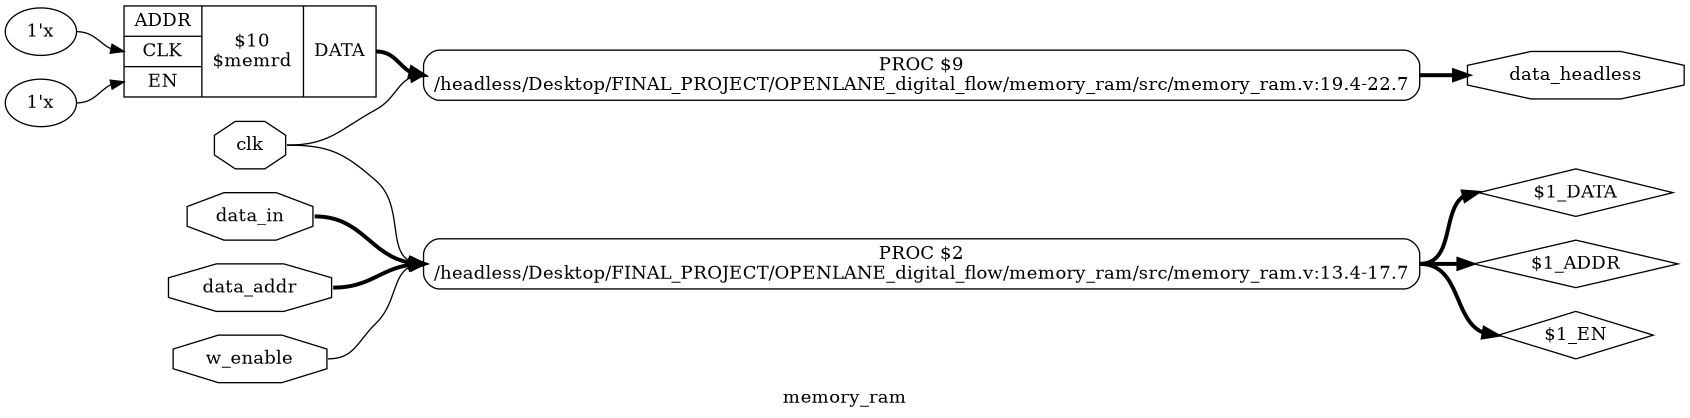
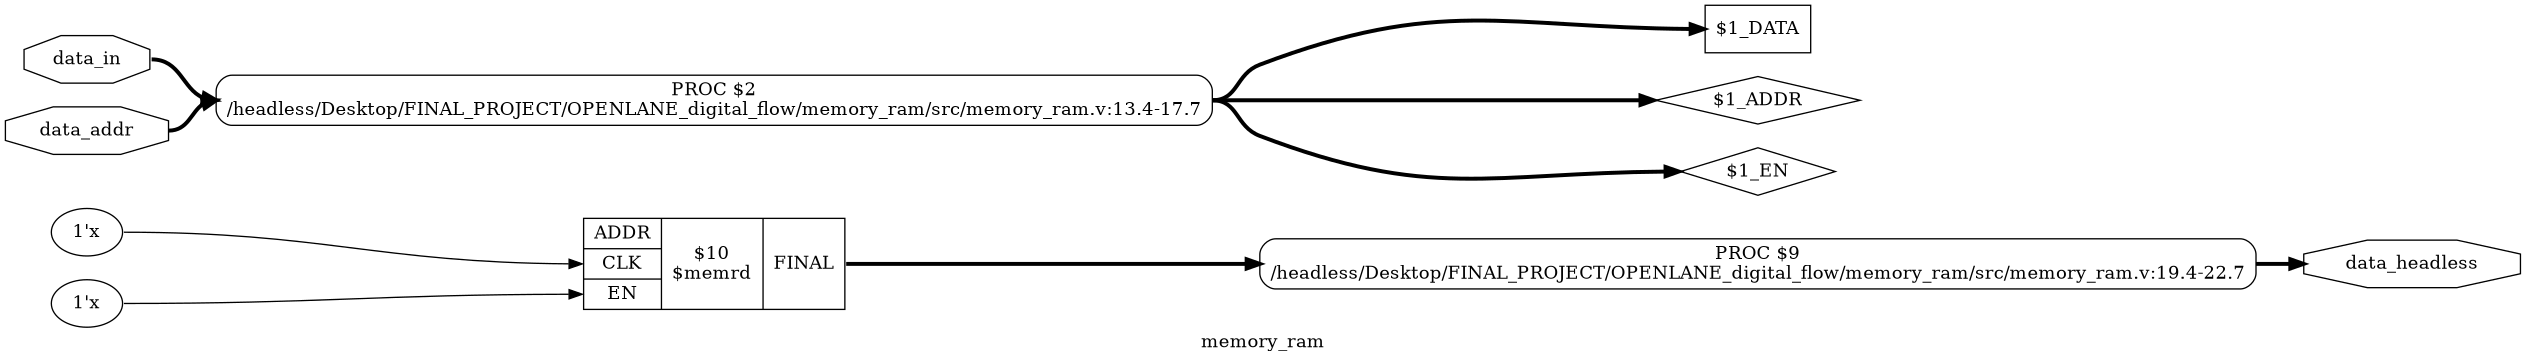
node "ADDR": text "DATA" -> "FINAL"
node "clk": removed
node "$1_DATA": shape diamond -> box
node "w_enable": removed
